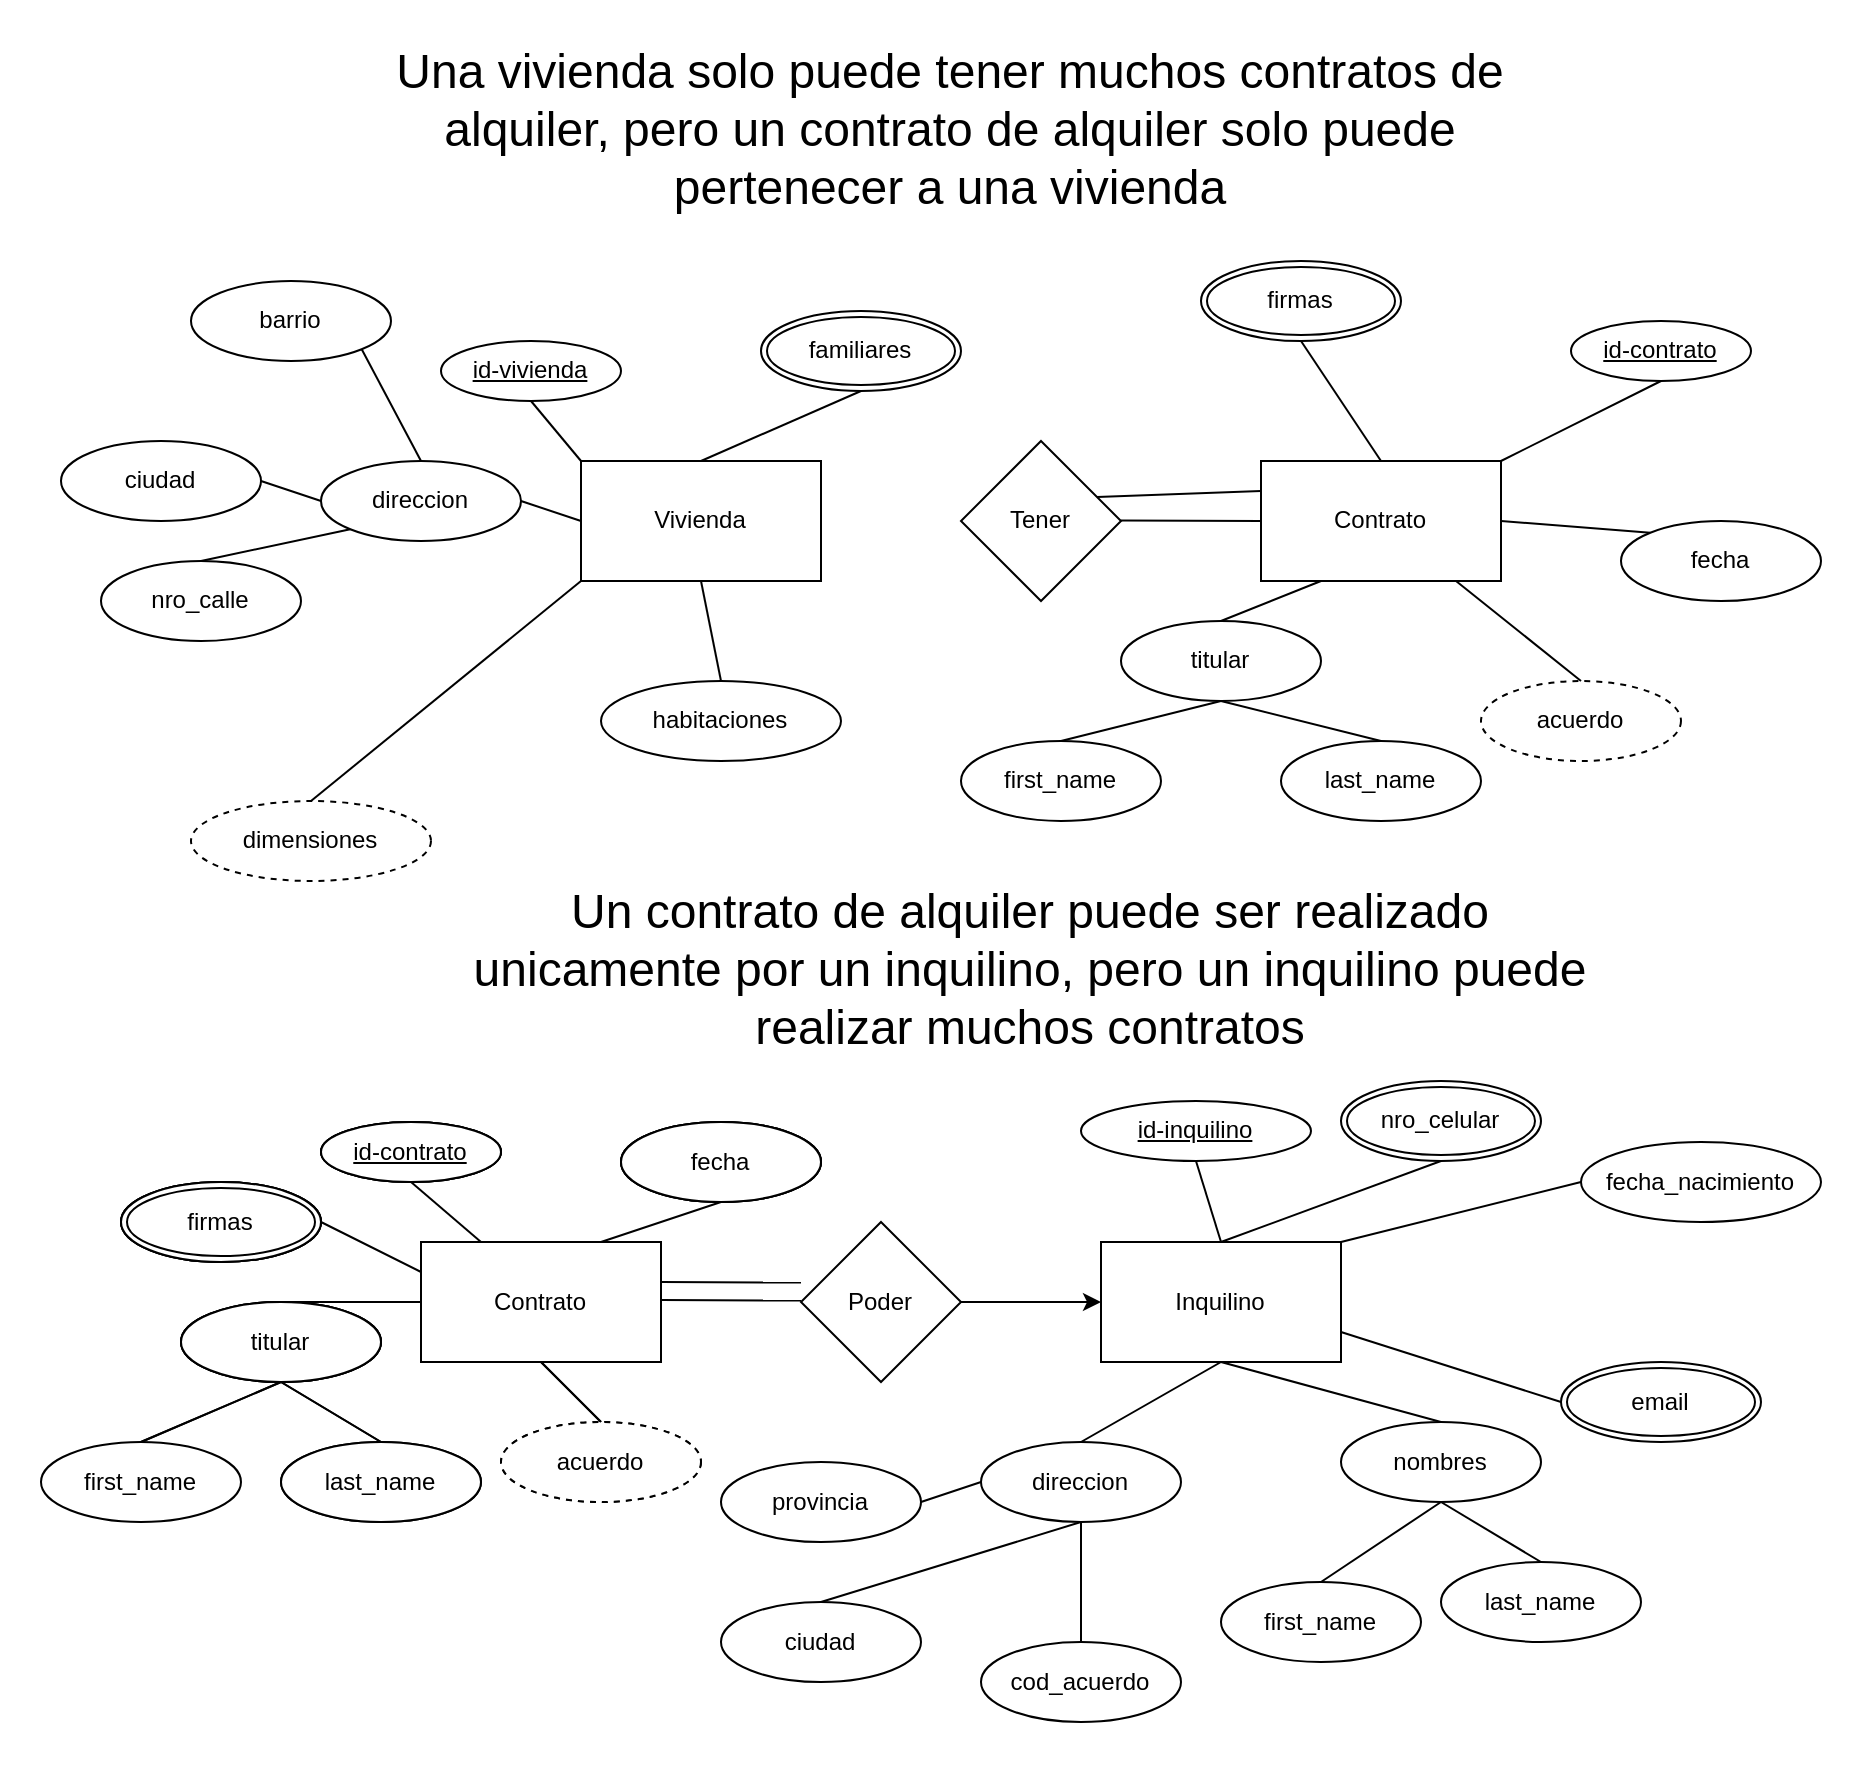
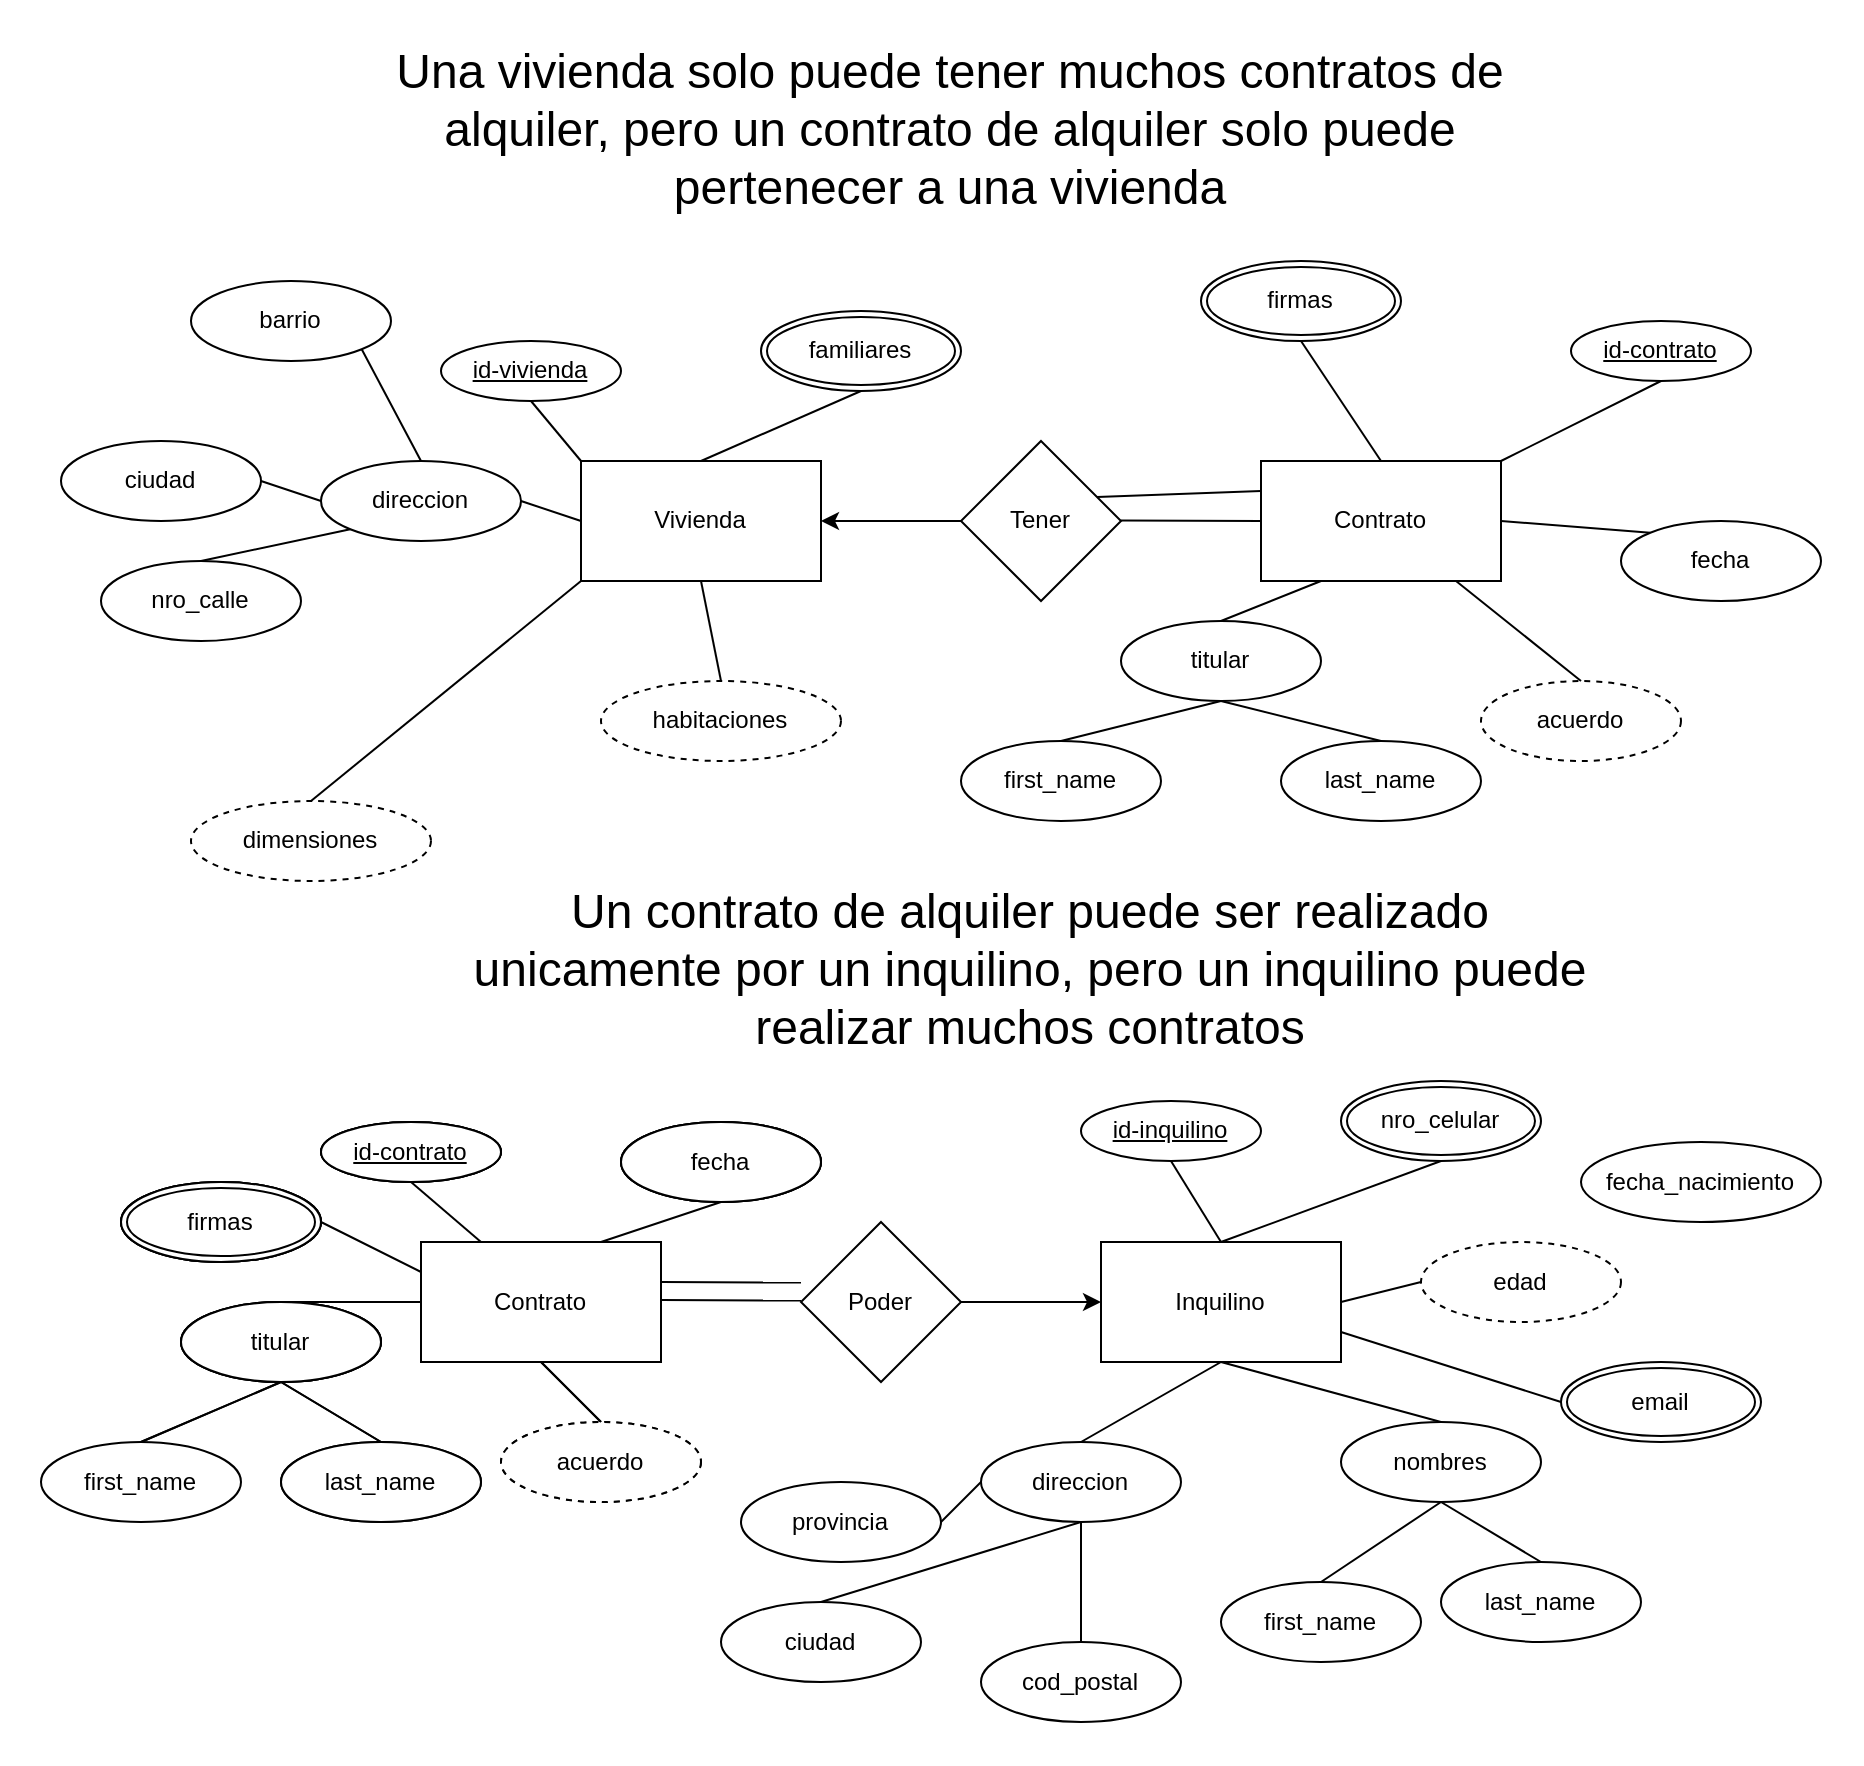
edge "Tener" -> "Vivienda": added
node "habitaciones": style solid -> dashed
node "id-inquilino": size 230x60 -> 180x60
edge "fecha_nacimiento" -- "Inquilino": removed
node "edad": added
edge "edad" -- "Inquilino": added
node "provincia": moved (821, 1502) -> (841, 1522)
node "cod_acuerdo": label "cod_acuerdo" -> "cod_postal"
